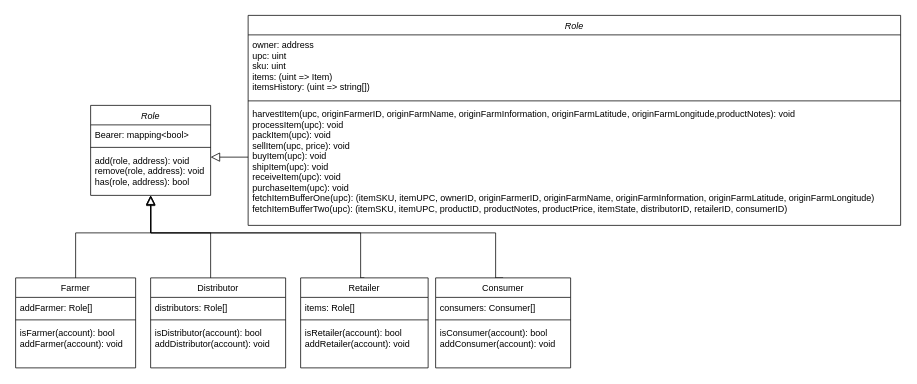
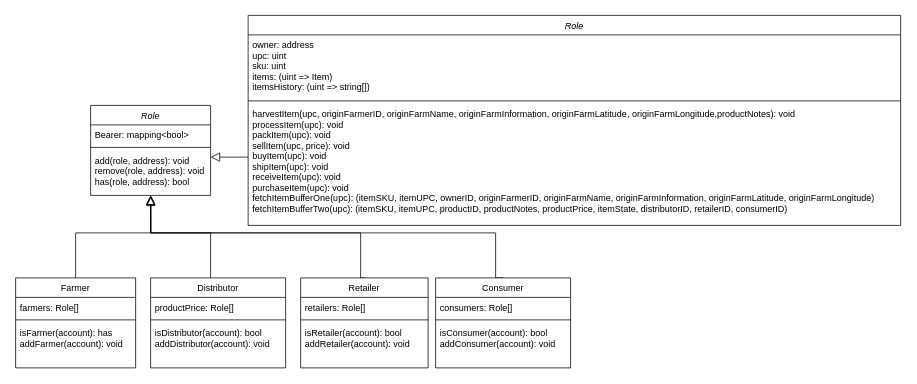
node "addFarmer: Role[]": label "addFarmer: Role[]" -> "farmers: Role[]"
node "distributors: Role[]": label "distributors: Role[]" -> "productPrice: Role[]"
node "items: Role[]": label "items: Role[]" -> "retailers: Role[]"
node "consumers: Consumer[]": label "consumers: Consumer[]" -> "consumers: Role[]"
node "isFarmer(account): bool addFarmer(account): void": label "isFarmer(account): bool addFarmer(account): void" -> "isFarmer(account): has addFarmer(account): void"
